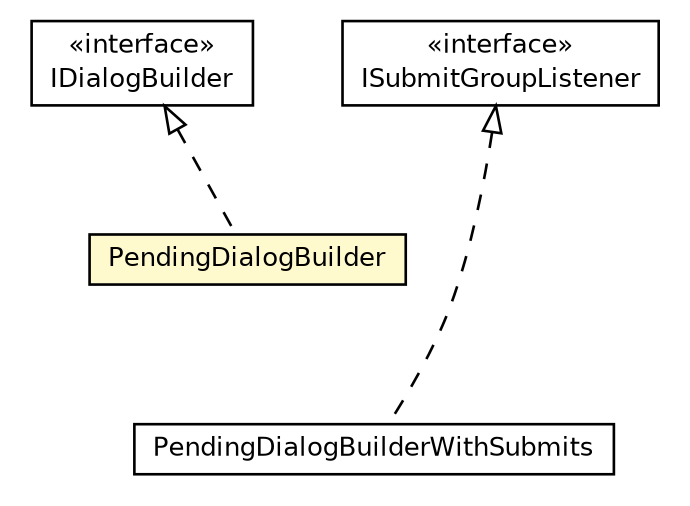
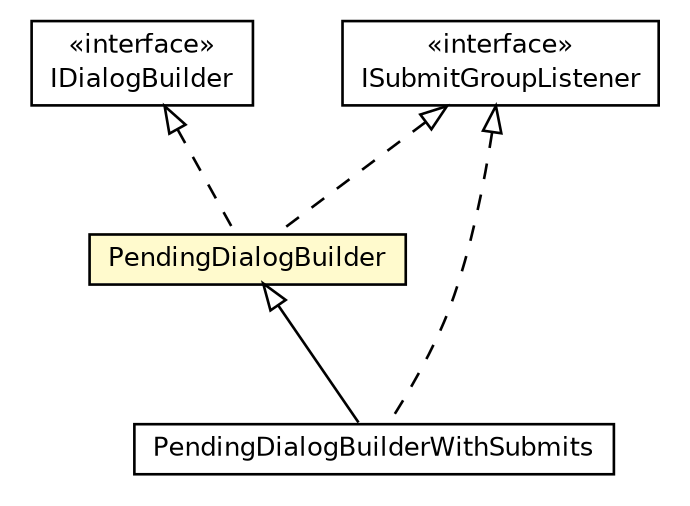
edge "PendingDialogBuilder" -> "ISubmitGroupListener": added
edge "PendingDialogBuilderWithSubmits" -> "PendingDialogBuilder": added
